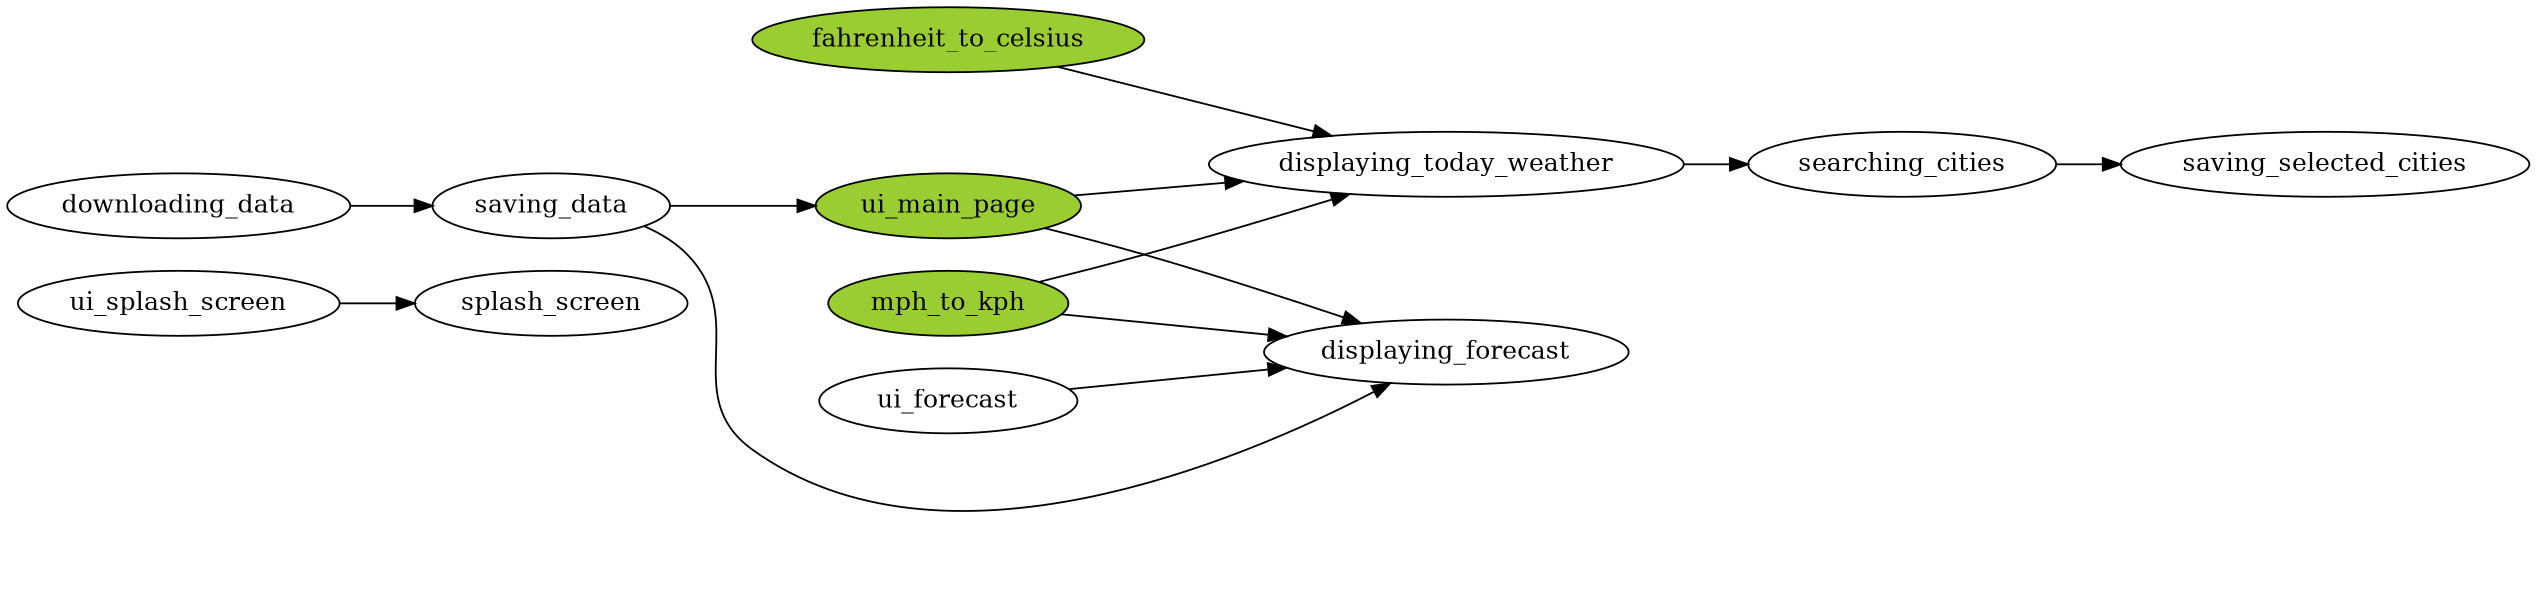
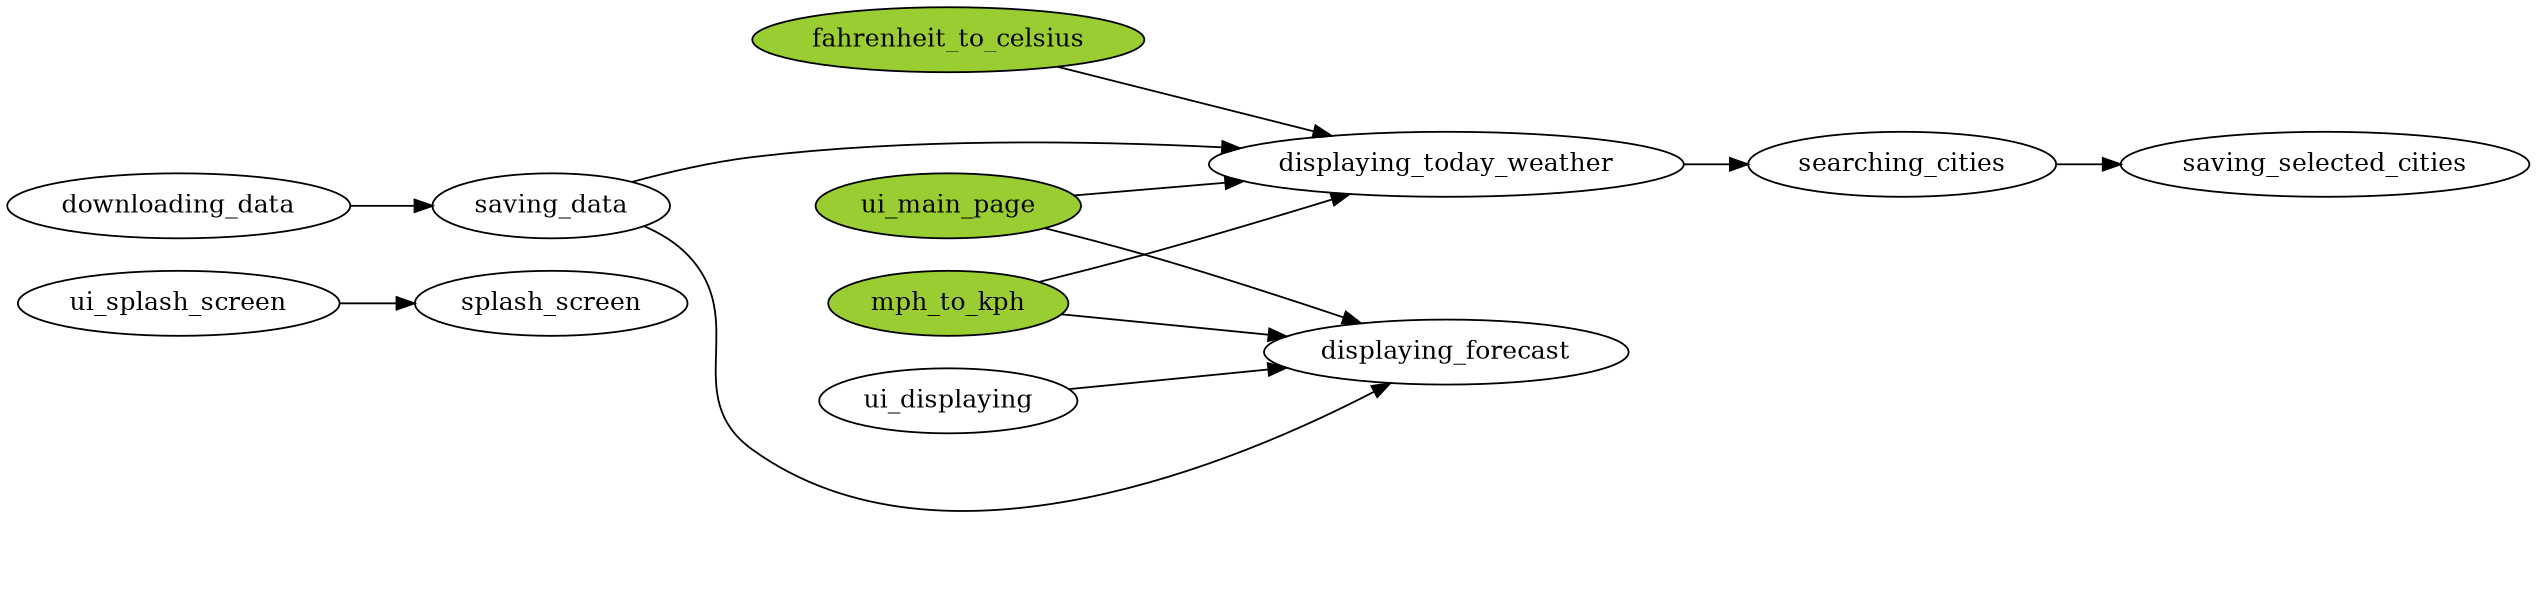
edge "saving_data" -> "ui_main_page": now "saving_data" -> "displaying_today_weather"
node "ui_forecast": label "ui_forecast" -> "ui_displaying"
